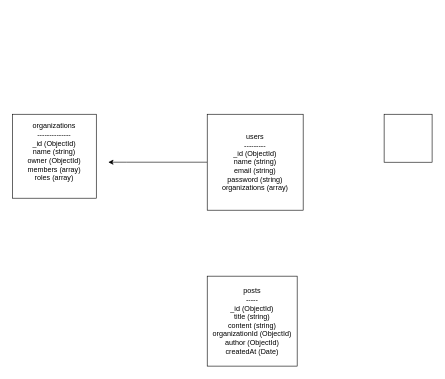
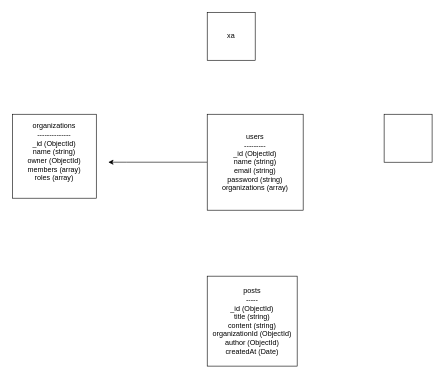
node "xa": added
